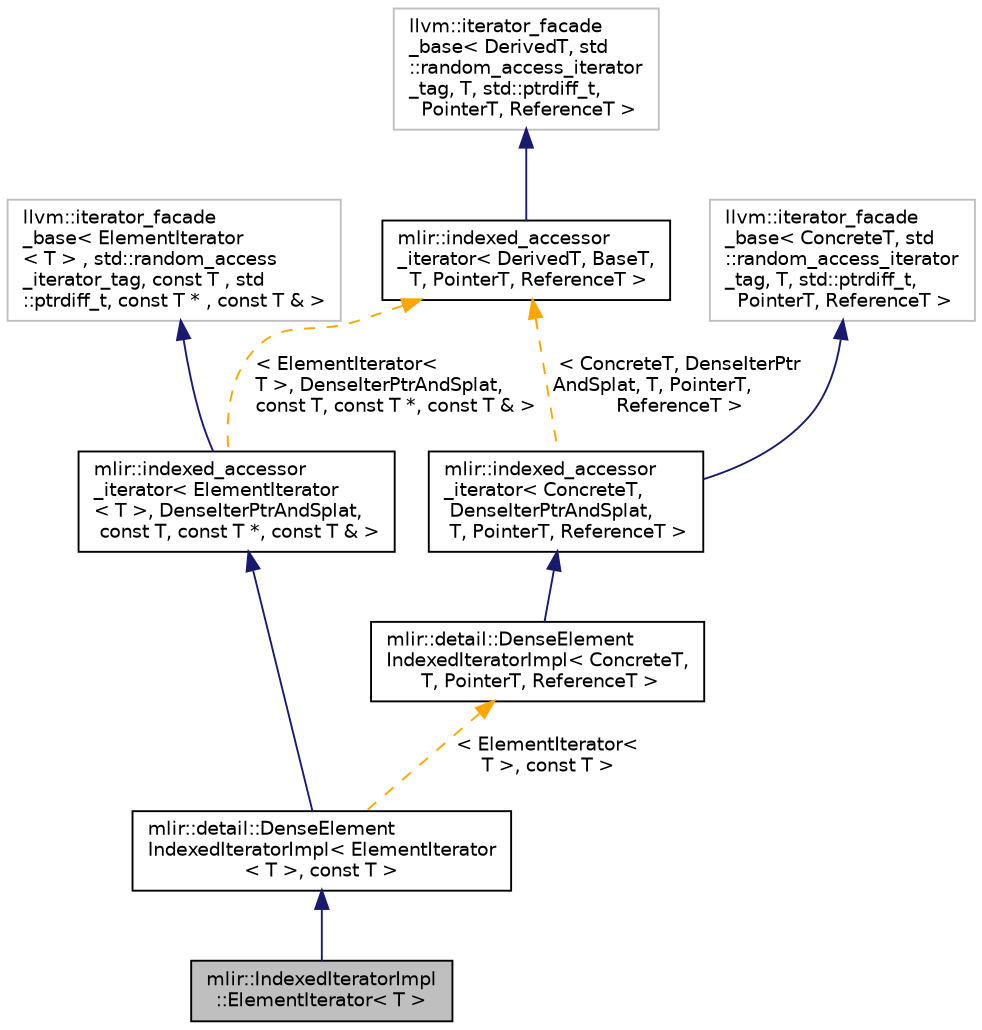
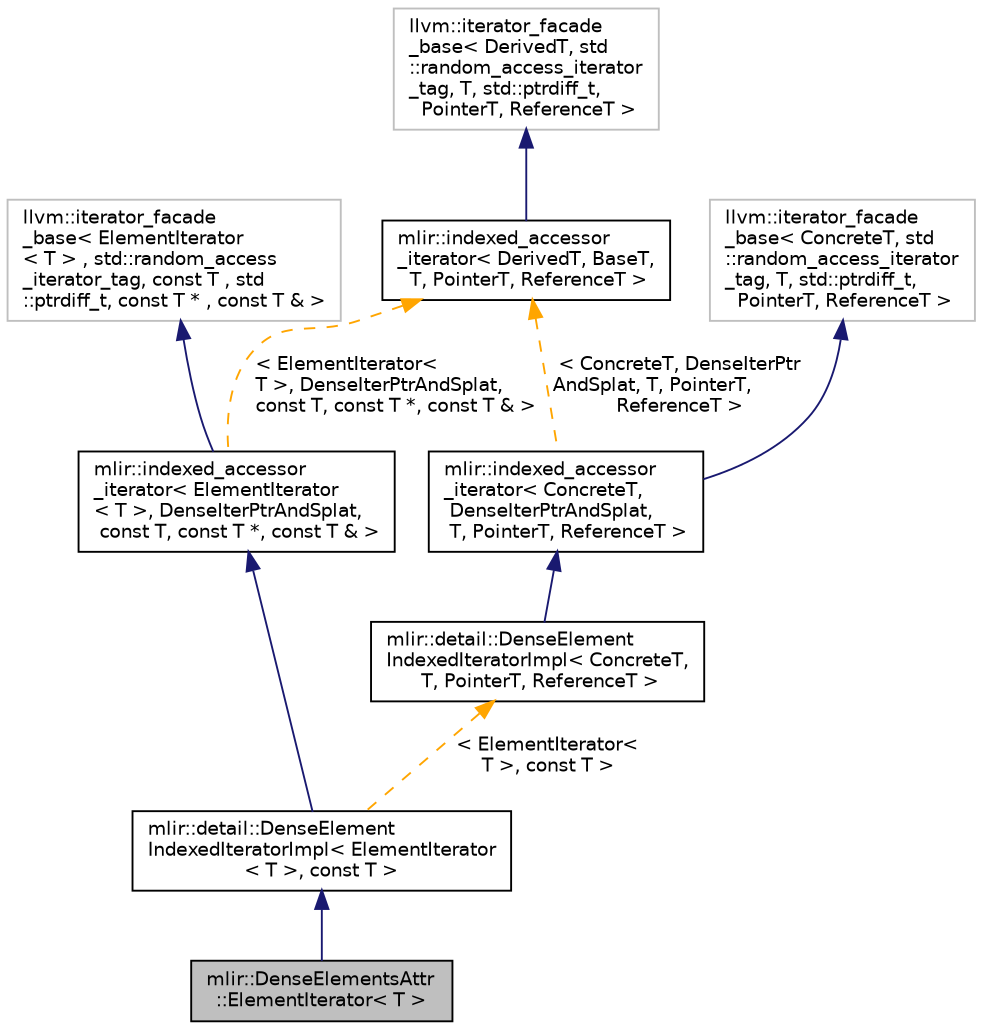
node "mlir::IndexedIteratorImpl ::ElementIterator< T >": label "mlir::IndexedIteratorImpl ::ElementIterator< T >" -> "mlir::DenseElementsAttr ::ElementIterator< T >"
